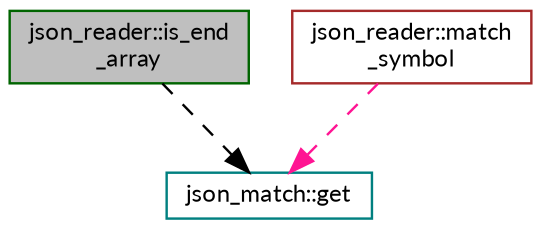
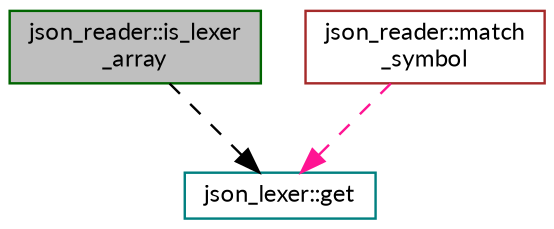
node "json_reader::is_end _array": label "json_reader::is_end _array" -> "json_reader::is_lexer _array"
node "json_match::get": label "json_match::get" -> "json_lexer::get"
